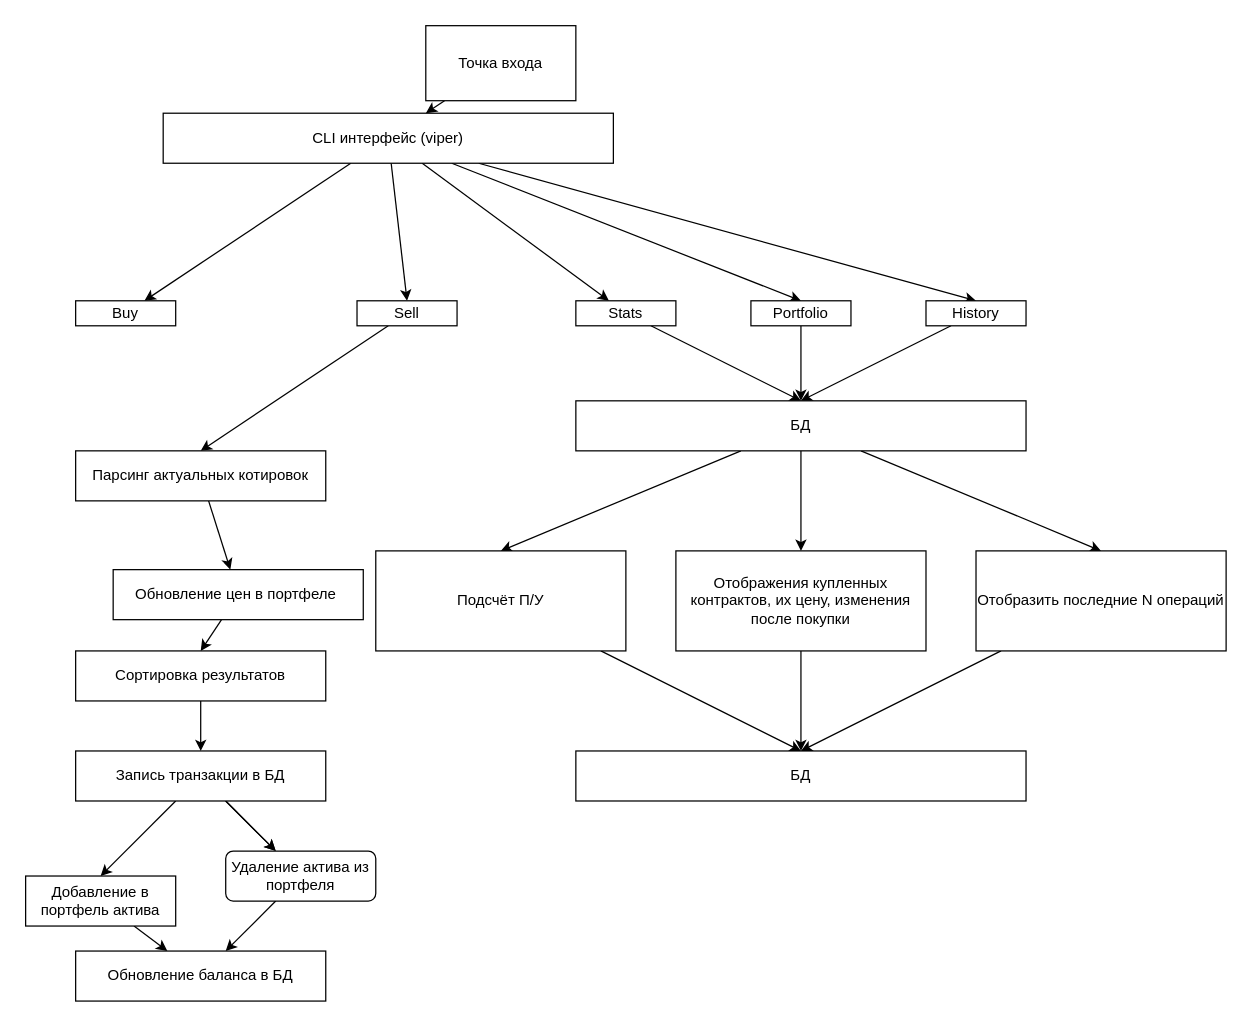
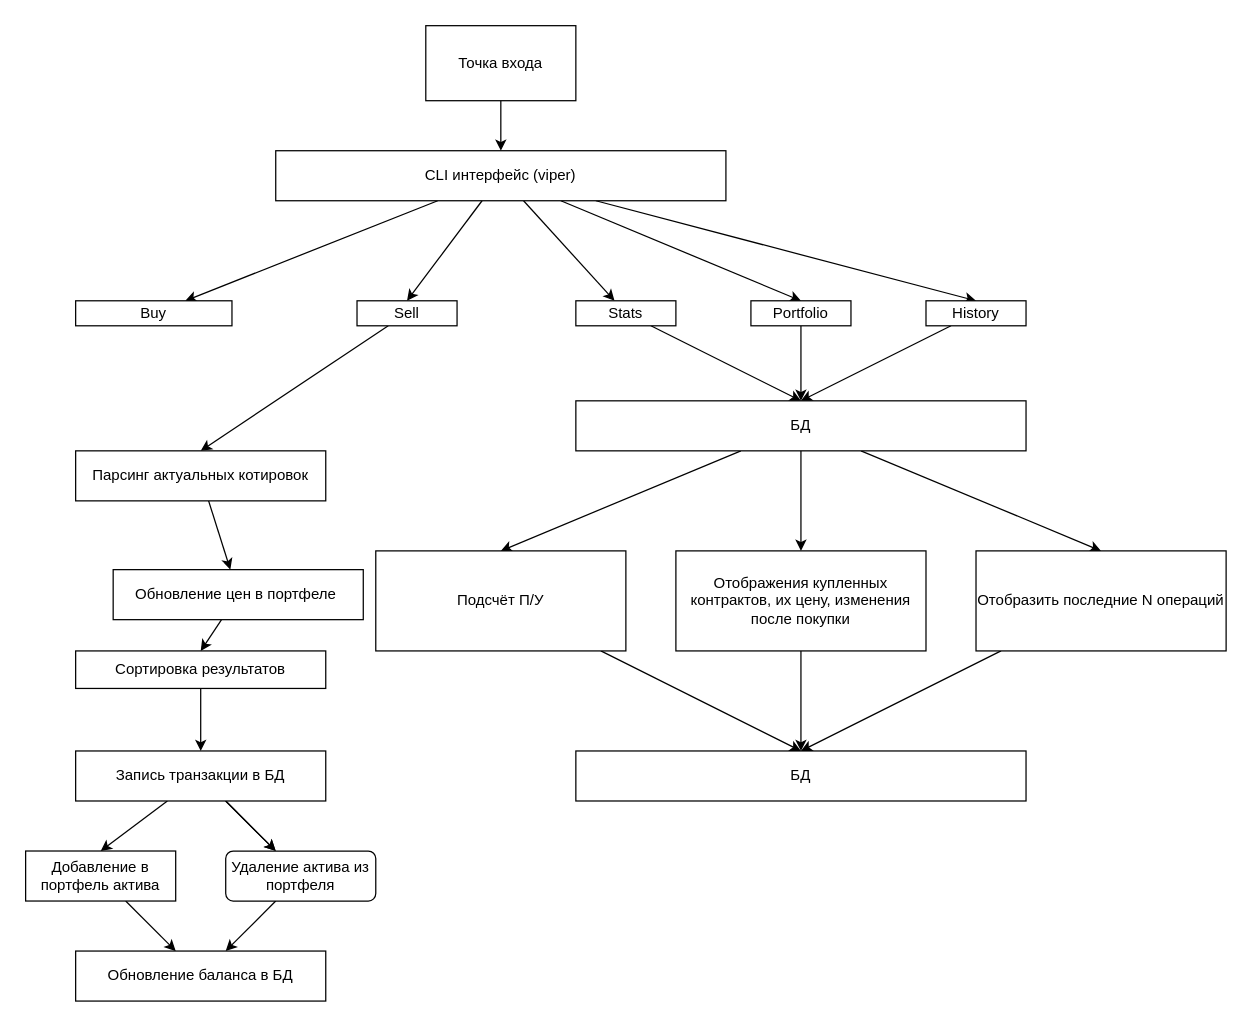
node "CLI интерфейс (viper)": moved (388, 138) -> (501, 176)
node "Buy": size 100x25 -> 156x25
node "Сортировка результатов": size 250x50 -> 250x38
node "Добавление в портфель актива": moved (101, 901) -> (101, 876)
